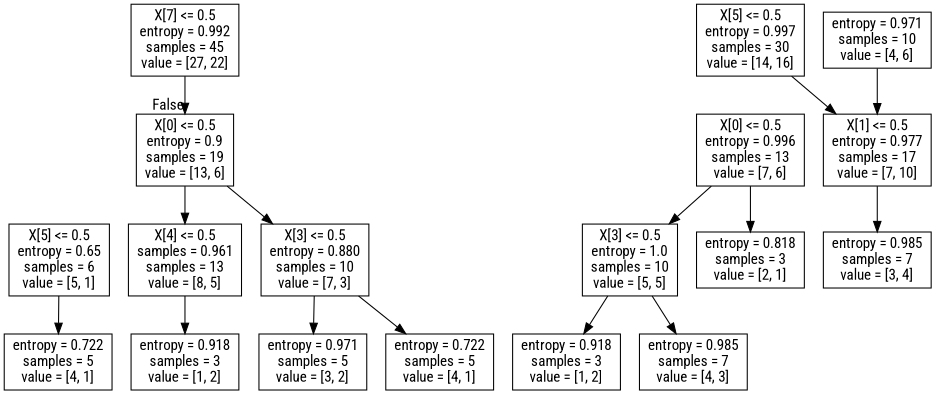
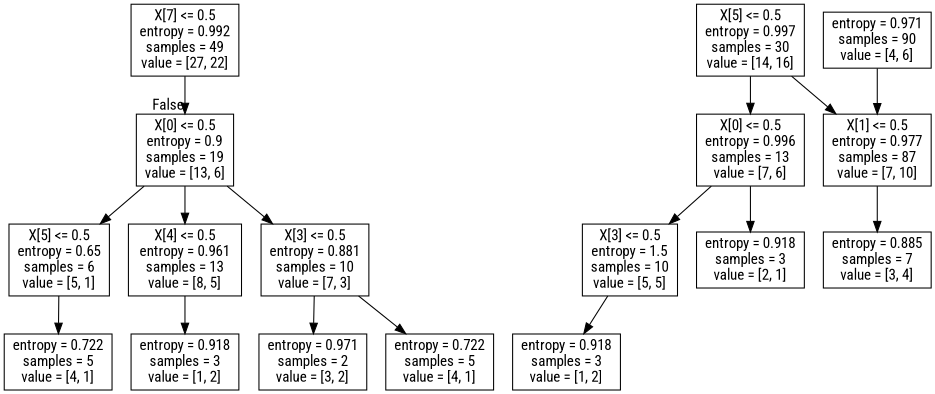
node "X[7] <= 0.5 entropy = 0.992 samples = 45 value = [27, 22]": label "X[7] <= 0.5 entropy = 0.992 samples = 45 value = [27, 22]" -> "X[7] <= 0.5 entropy = 0.992 samples = 49 value = [27, 22]"
node "entropy = 0.971 samples = 10 value = [4, 6]": label "entropy = 0.971 samples = 10 value = [4, 6]" -> "entropy = 0.971 samples = 90 value = [4, 6]"
edge "X[5] <= 0.5 entropy = 0.997 samples = 30 value = [14, 16]" -> "X[0] <= 0.5 entropy = 0.996 samples = 13 value = [7, 6]": added
node "X[1] <= 0.5 entropy = 0.977 samples = 17 value = [7, 10]": label "X[1] <= 0.5 entropy = 0.977 samples = 17 value = [7, 10]" -> "X[1] <= 0.5 entropy = 0.977 samples = 87 value = [7, 10]"
edge "X[0] <= 0.5 entropy = 0.9 samples = 19 value = [13, 6]" -> "X[5] <= 0.5 entropy = 0.65 samples = 6 value = [5, 1]": added
node "X[4] <= 0.5 samples = 0.961 samples = 13 value = [8, 5]": label "X[4] <= 0.5 samples = 0.961 samples = 13 value = [8, 5]" -> "X[4] <= 0.5 entropy = 0.961 samples = 13 value = [8, 5]"
node "X[3] <= 0.5 entropy = 0.880 samples = 10 value = [7, 3]": label "X[3] <= 0.5 entropy = 0.880 samples = 10 value = [7, 3]" -> "X[3] <= 0.5 entropy = 0.881 samples = 10 value = [7, 3]"
node "X[3] <= 0.5 entropy = 1.0 samples = 10 value = [5, 5]": label "X[3] <= 0.5 entropy = 1.0 samples = 10 value = [5, 5]" -> "X[3] <= 0.5 entropy = 1.5 samples = 10 value = [5, 5]"
node "entropy = 0.818 samples = 3 value = [2, 1]": label "entropy = 0.818 samples = 3 value = [2, 1]" -> "entropy = 0.918 samples = 3 value = [2, 1]"
node "entropy = 0.985 samples = 7 value = [3, 4]": label "entropy = 0.985 samples = 7 value = [3, 4]" -> "entropy = 0.885 samples = 7 value = [3, 4]"
node "entropy = 0.971 samples = 5 value = [3, 2]": label "entropy = 0.971 samples = 5 value = [3, 2]" -> "entropy = 0.971 samples = 2 value = [3, 2]"
node "entropy = 0.985 samples = 7 value = [4, 3]": removed
